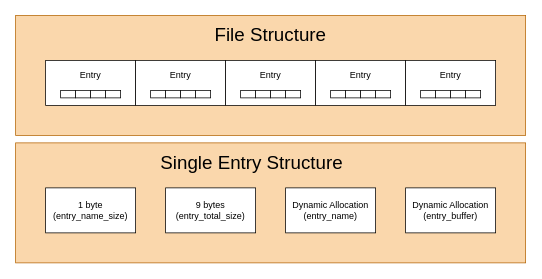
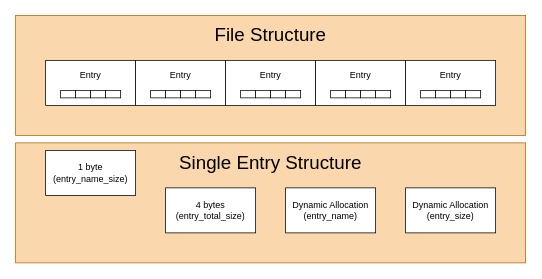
node "Single Entry Structure": moved (252, 161) -> (270, 161)
node "1 byte (entry_name_size)": moved (90, 210) -> (90, 173)
node "9 bytes (entry_total_size)": label "9 bytes (entry_total_size)" -> "4 bytes (entry_total_size)"
node "Dynamic Allocation (entry_buffer)": label "Dynamic Allocation (entry_buffer)" -> "Dynamic Allocation (entry_size)"
